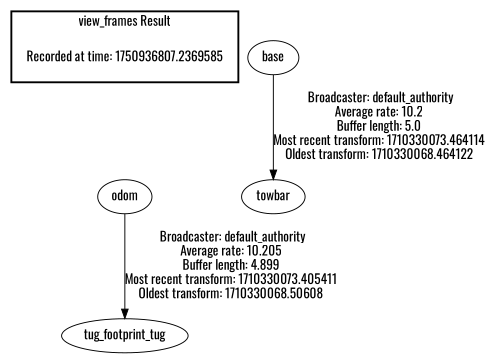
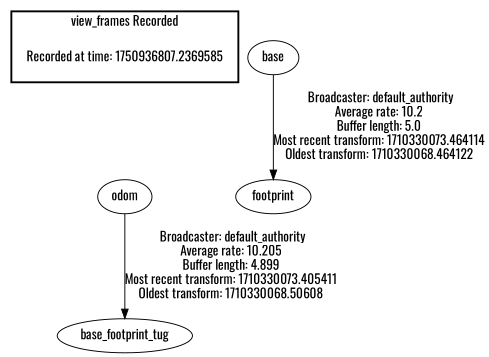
cluster "view_frames Result": label "view_frames Result" -> "view_frames Recorded"
node "towbar": label "towbar" -> "footprint"
node "tug_footprint_tug": label "tug_footprint_tug" -> "base_footprint_tug"
